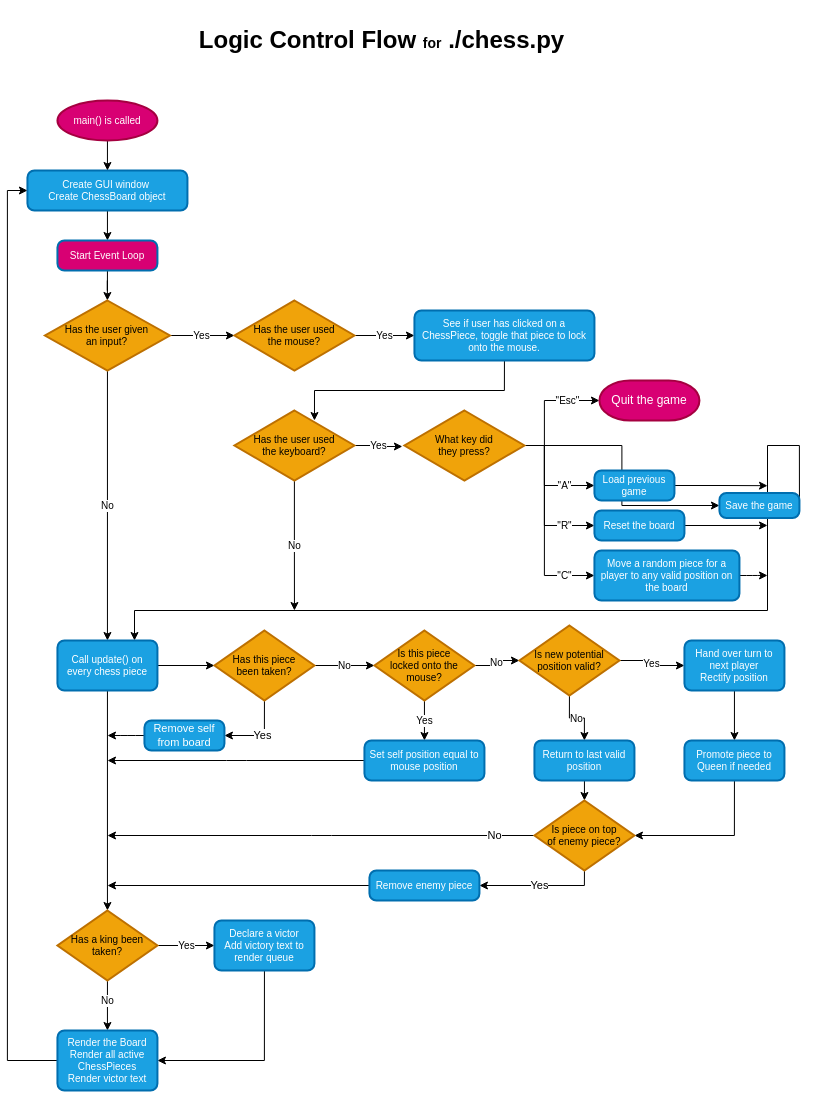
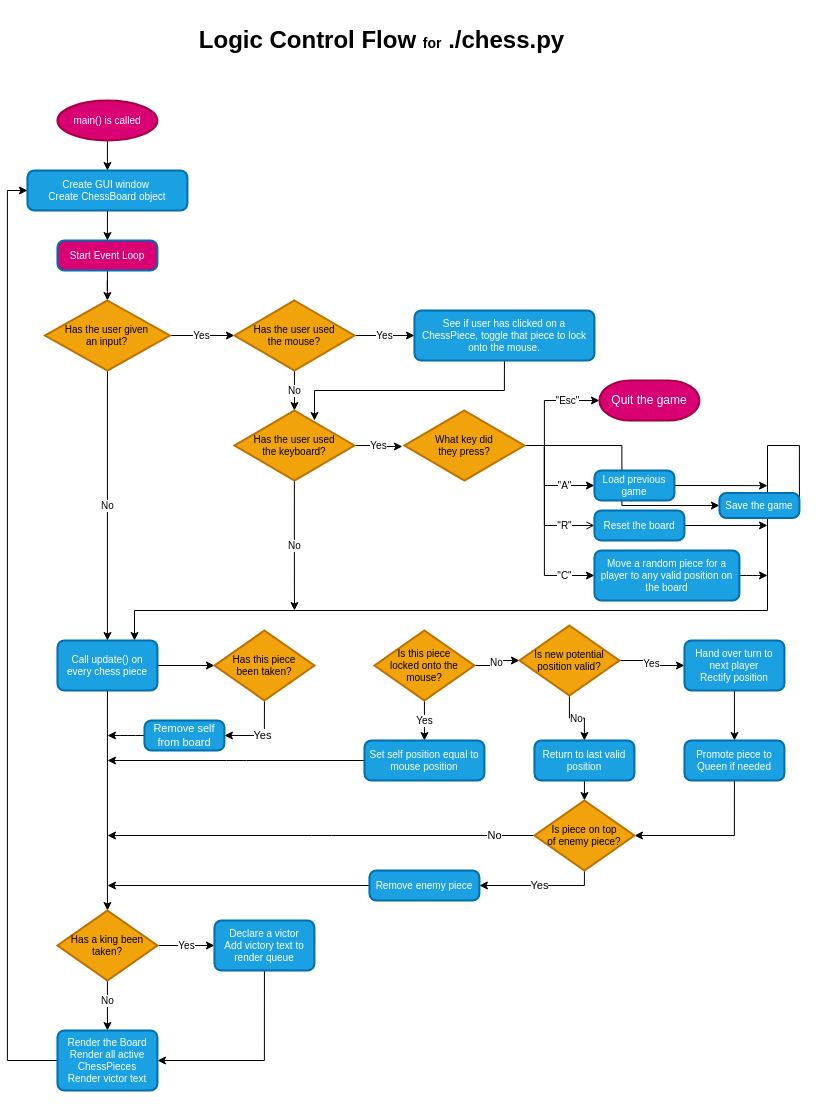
edge "Has the user used the mouse?" -> "Has the user used the keyboard?": added, label "No"
edge "What key did they press?" -> "Reset the board": arrowhead classic -> open
edge "Has this piece been taken?" -> "Is this piece locked onto the mouse?": removed, label "No"
